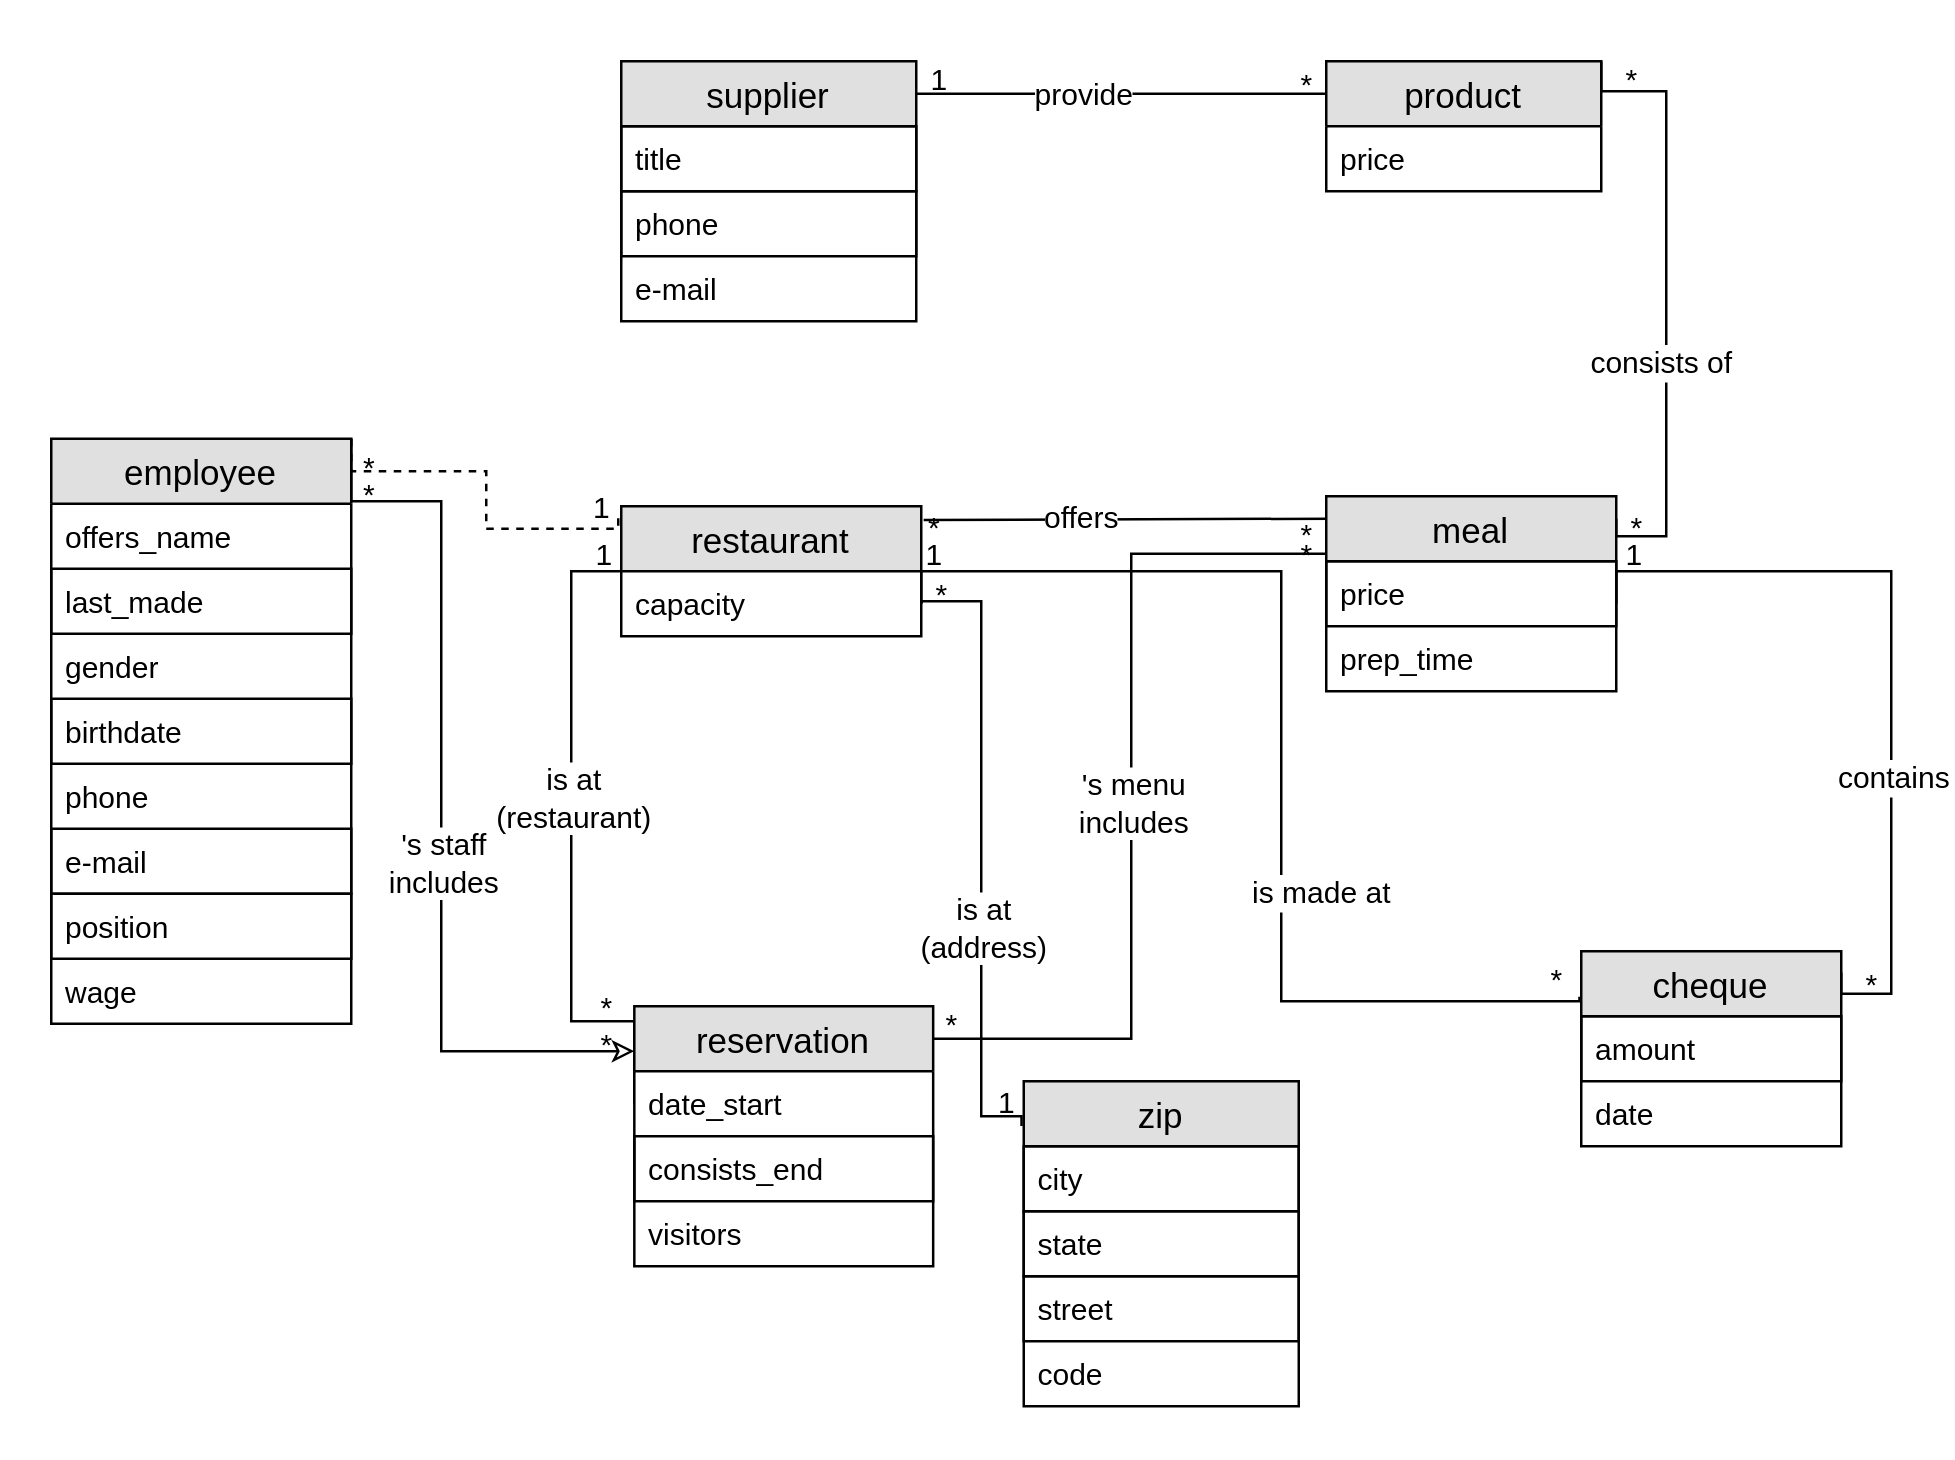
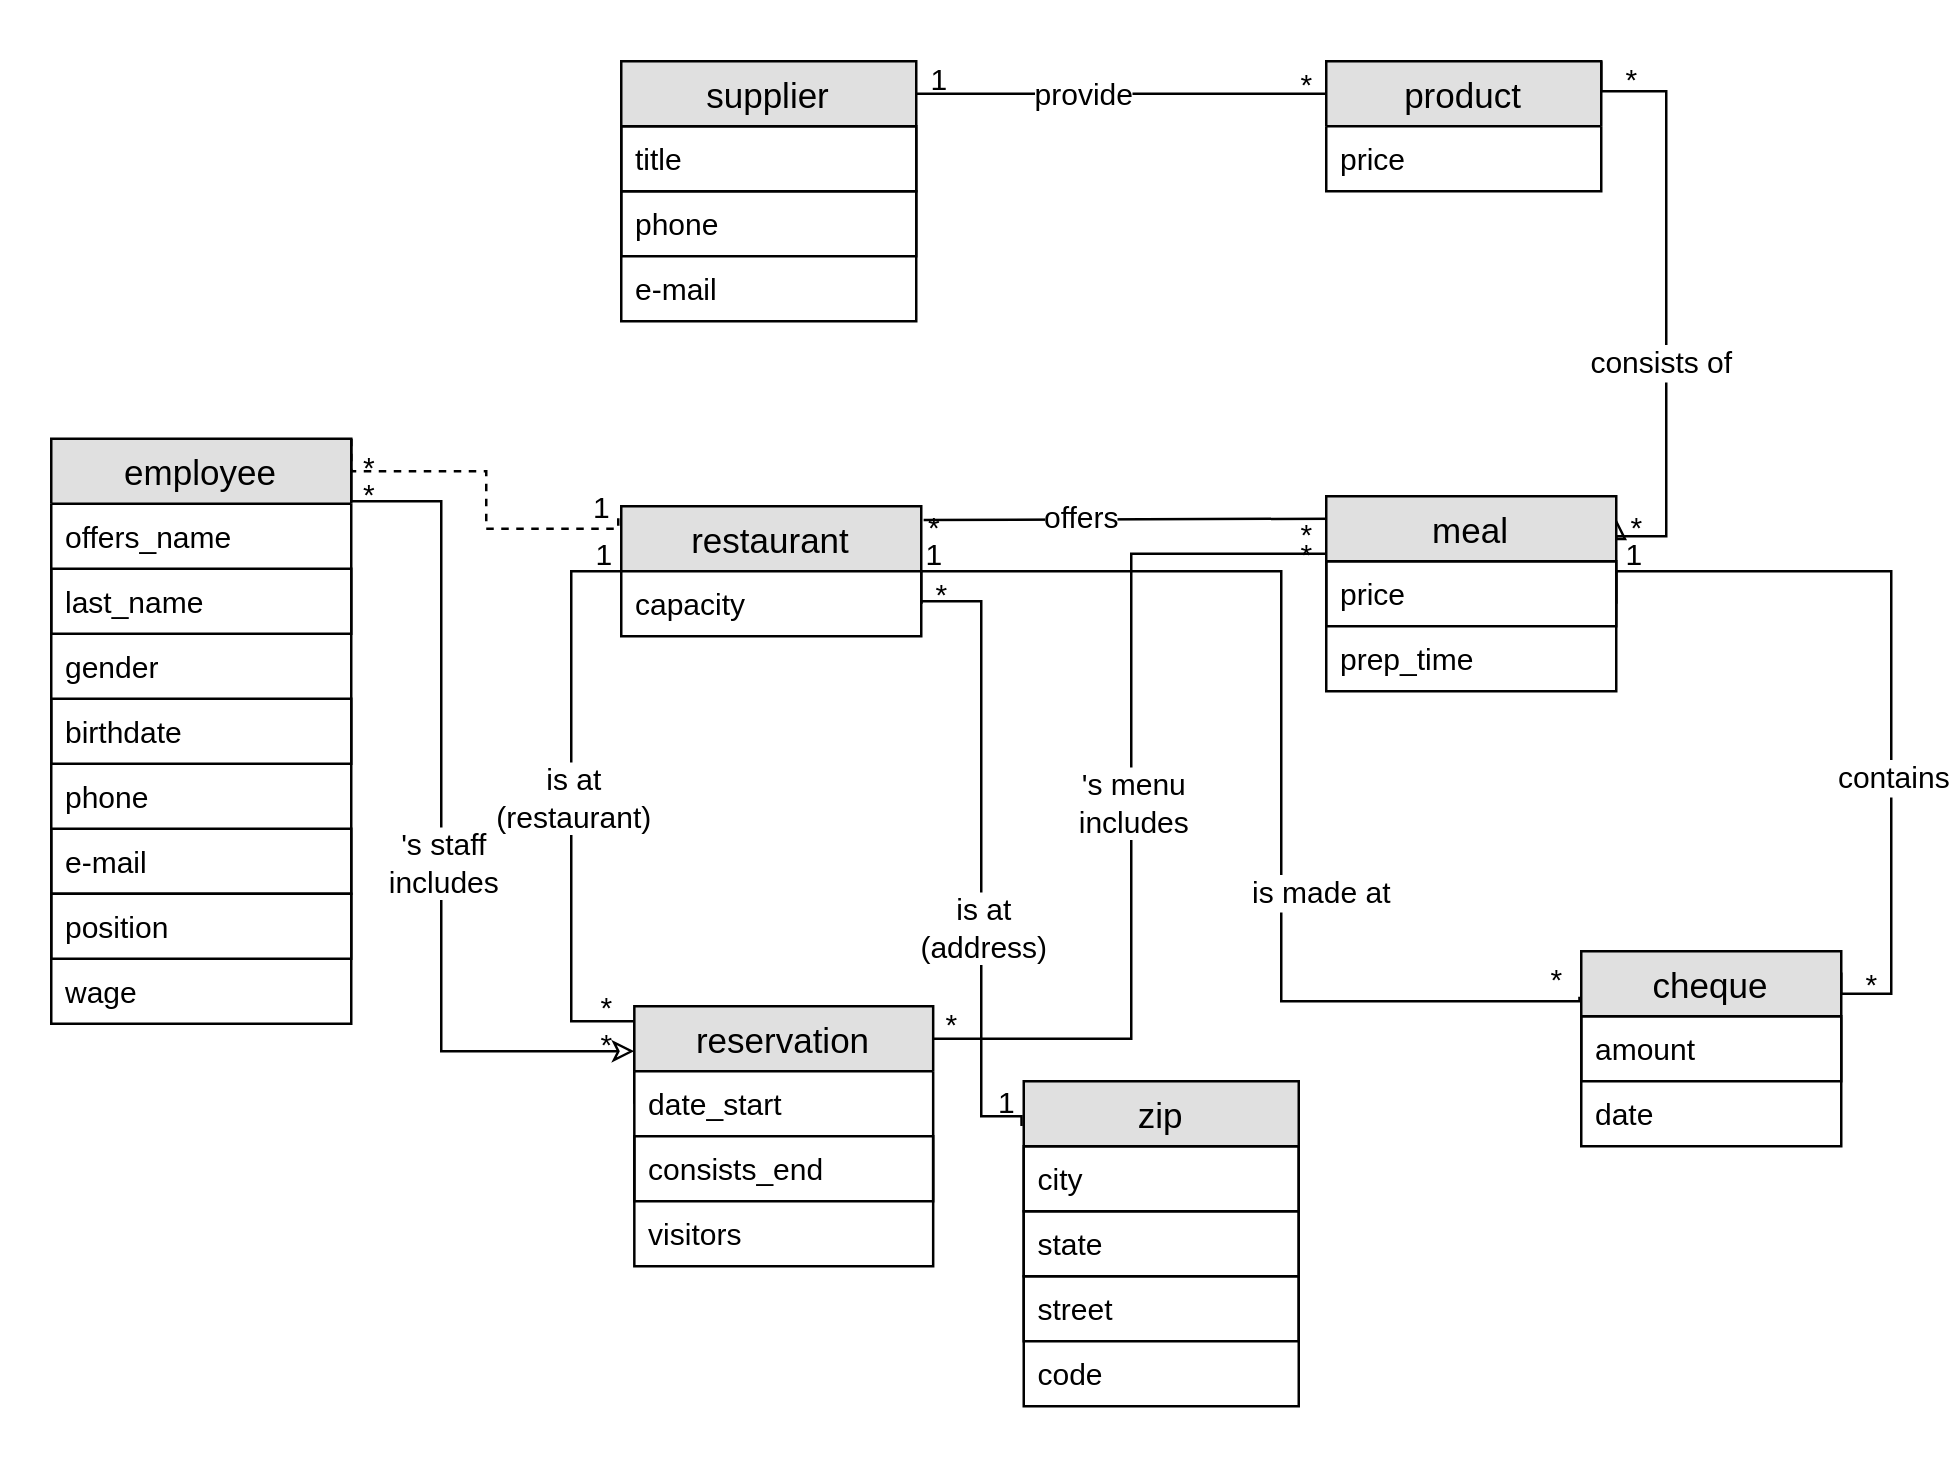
edge "product" -- "meal": arrowhead none -> block
node "last_made": label "last_made" -> "last_name"
